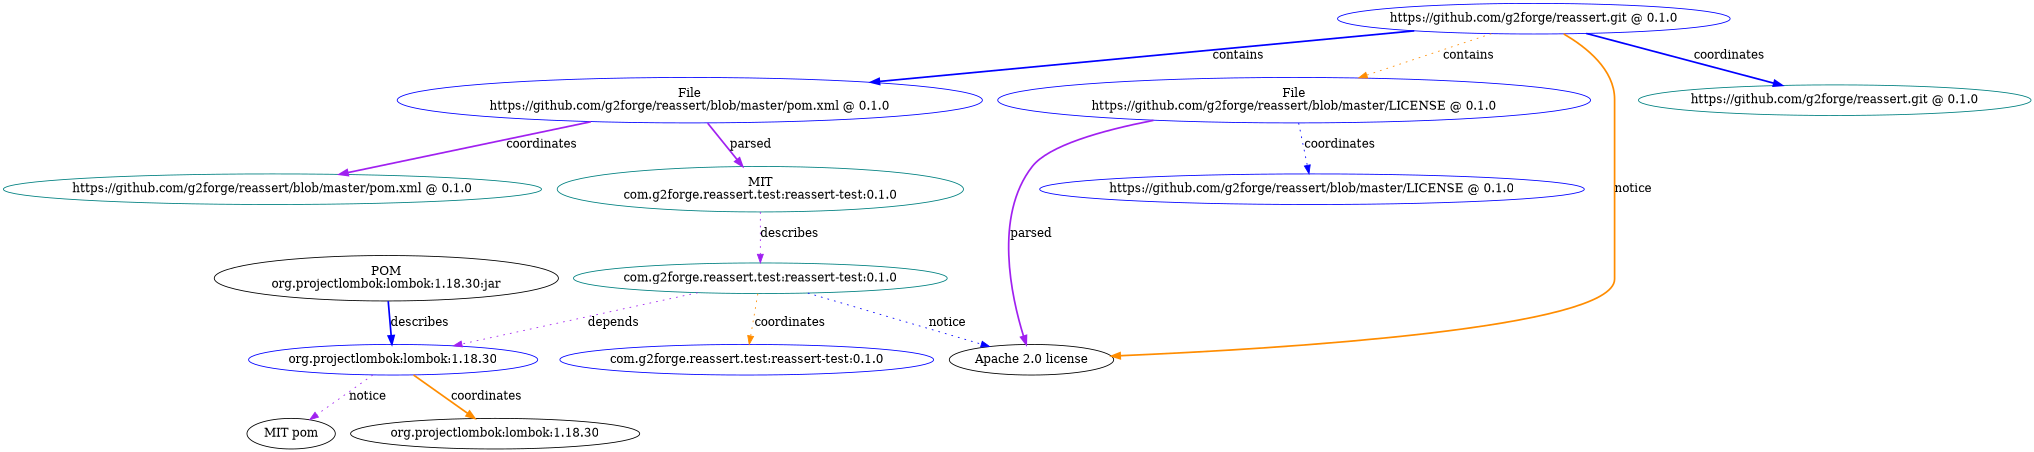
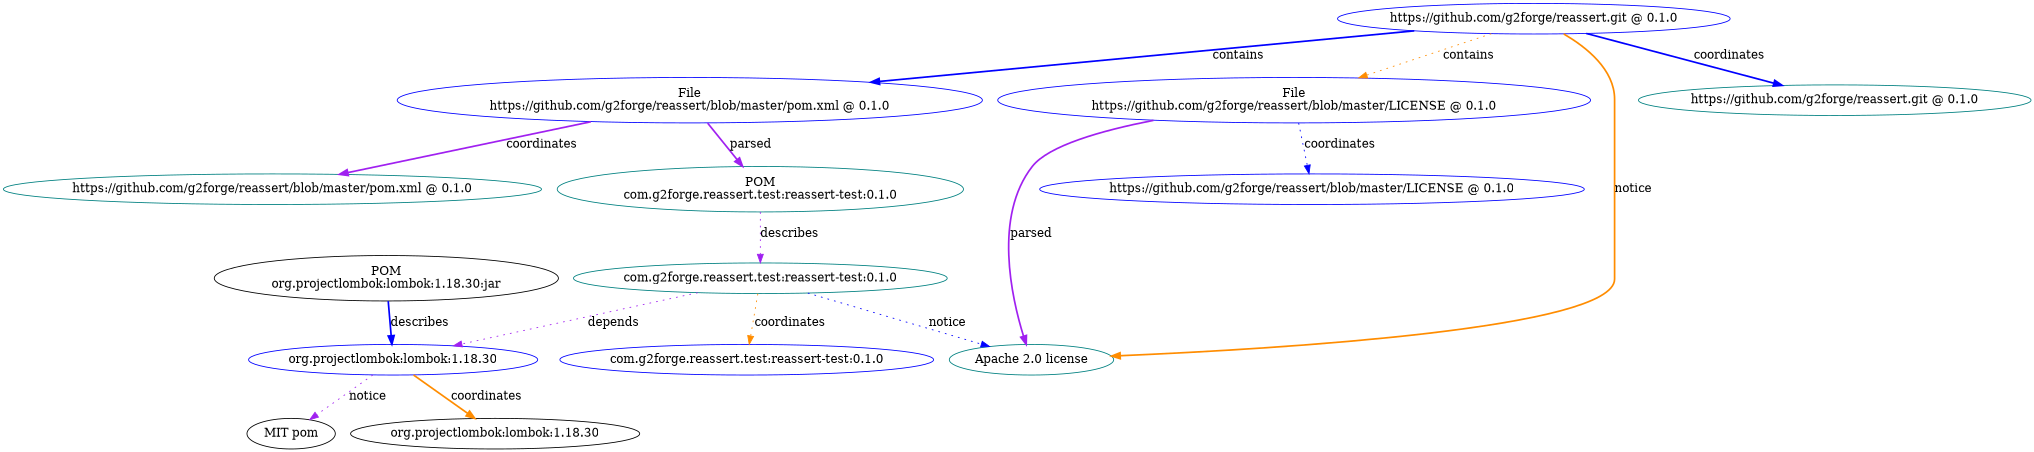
node "MIT com.g2forge.reassert.test:reassert-test:0.1.0": label "MIT com.g2forge.reassert.test:reassert-test:0.1.0" -> "POM com.g2forge.reassert.test:reassert-test:0.1.0"
node "Apache 2.0 license": color black -> teal
